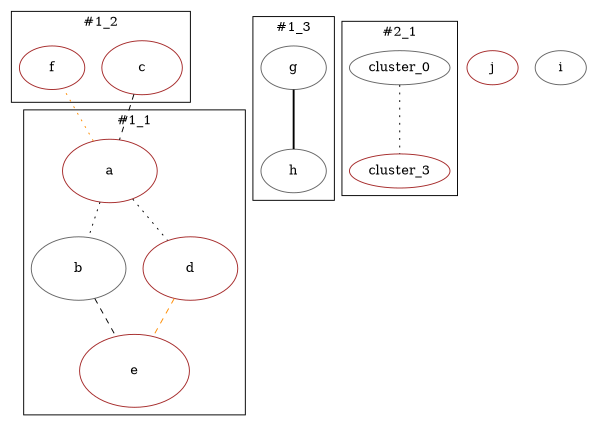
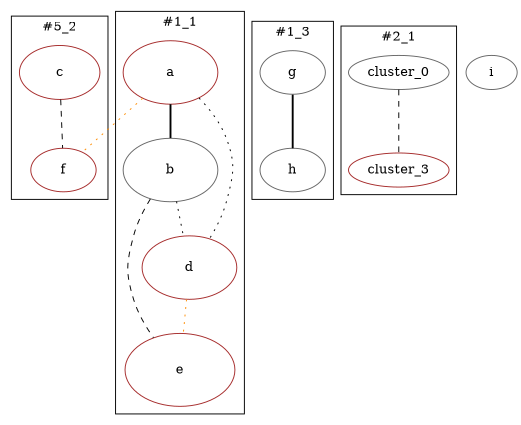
cluster "#1_2": label "#1_2" -> "#5_2"
node "j": removed
edge "c" -- "a": now "c" -- "f"
edge "cluster_0" -- "cluster_3": style dotted -> dashed
edge "b" -- "d": added
edge "a" -- "b": style dotted -> bold
edge "d" -- "e": style dashed -> dotted
